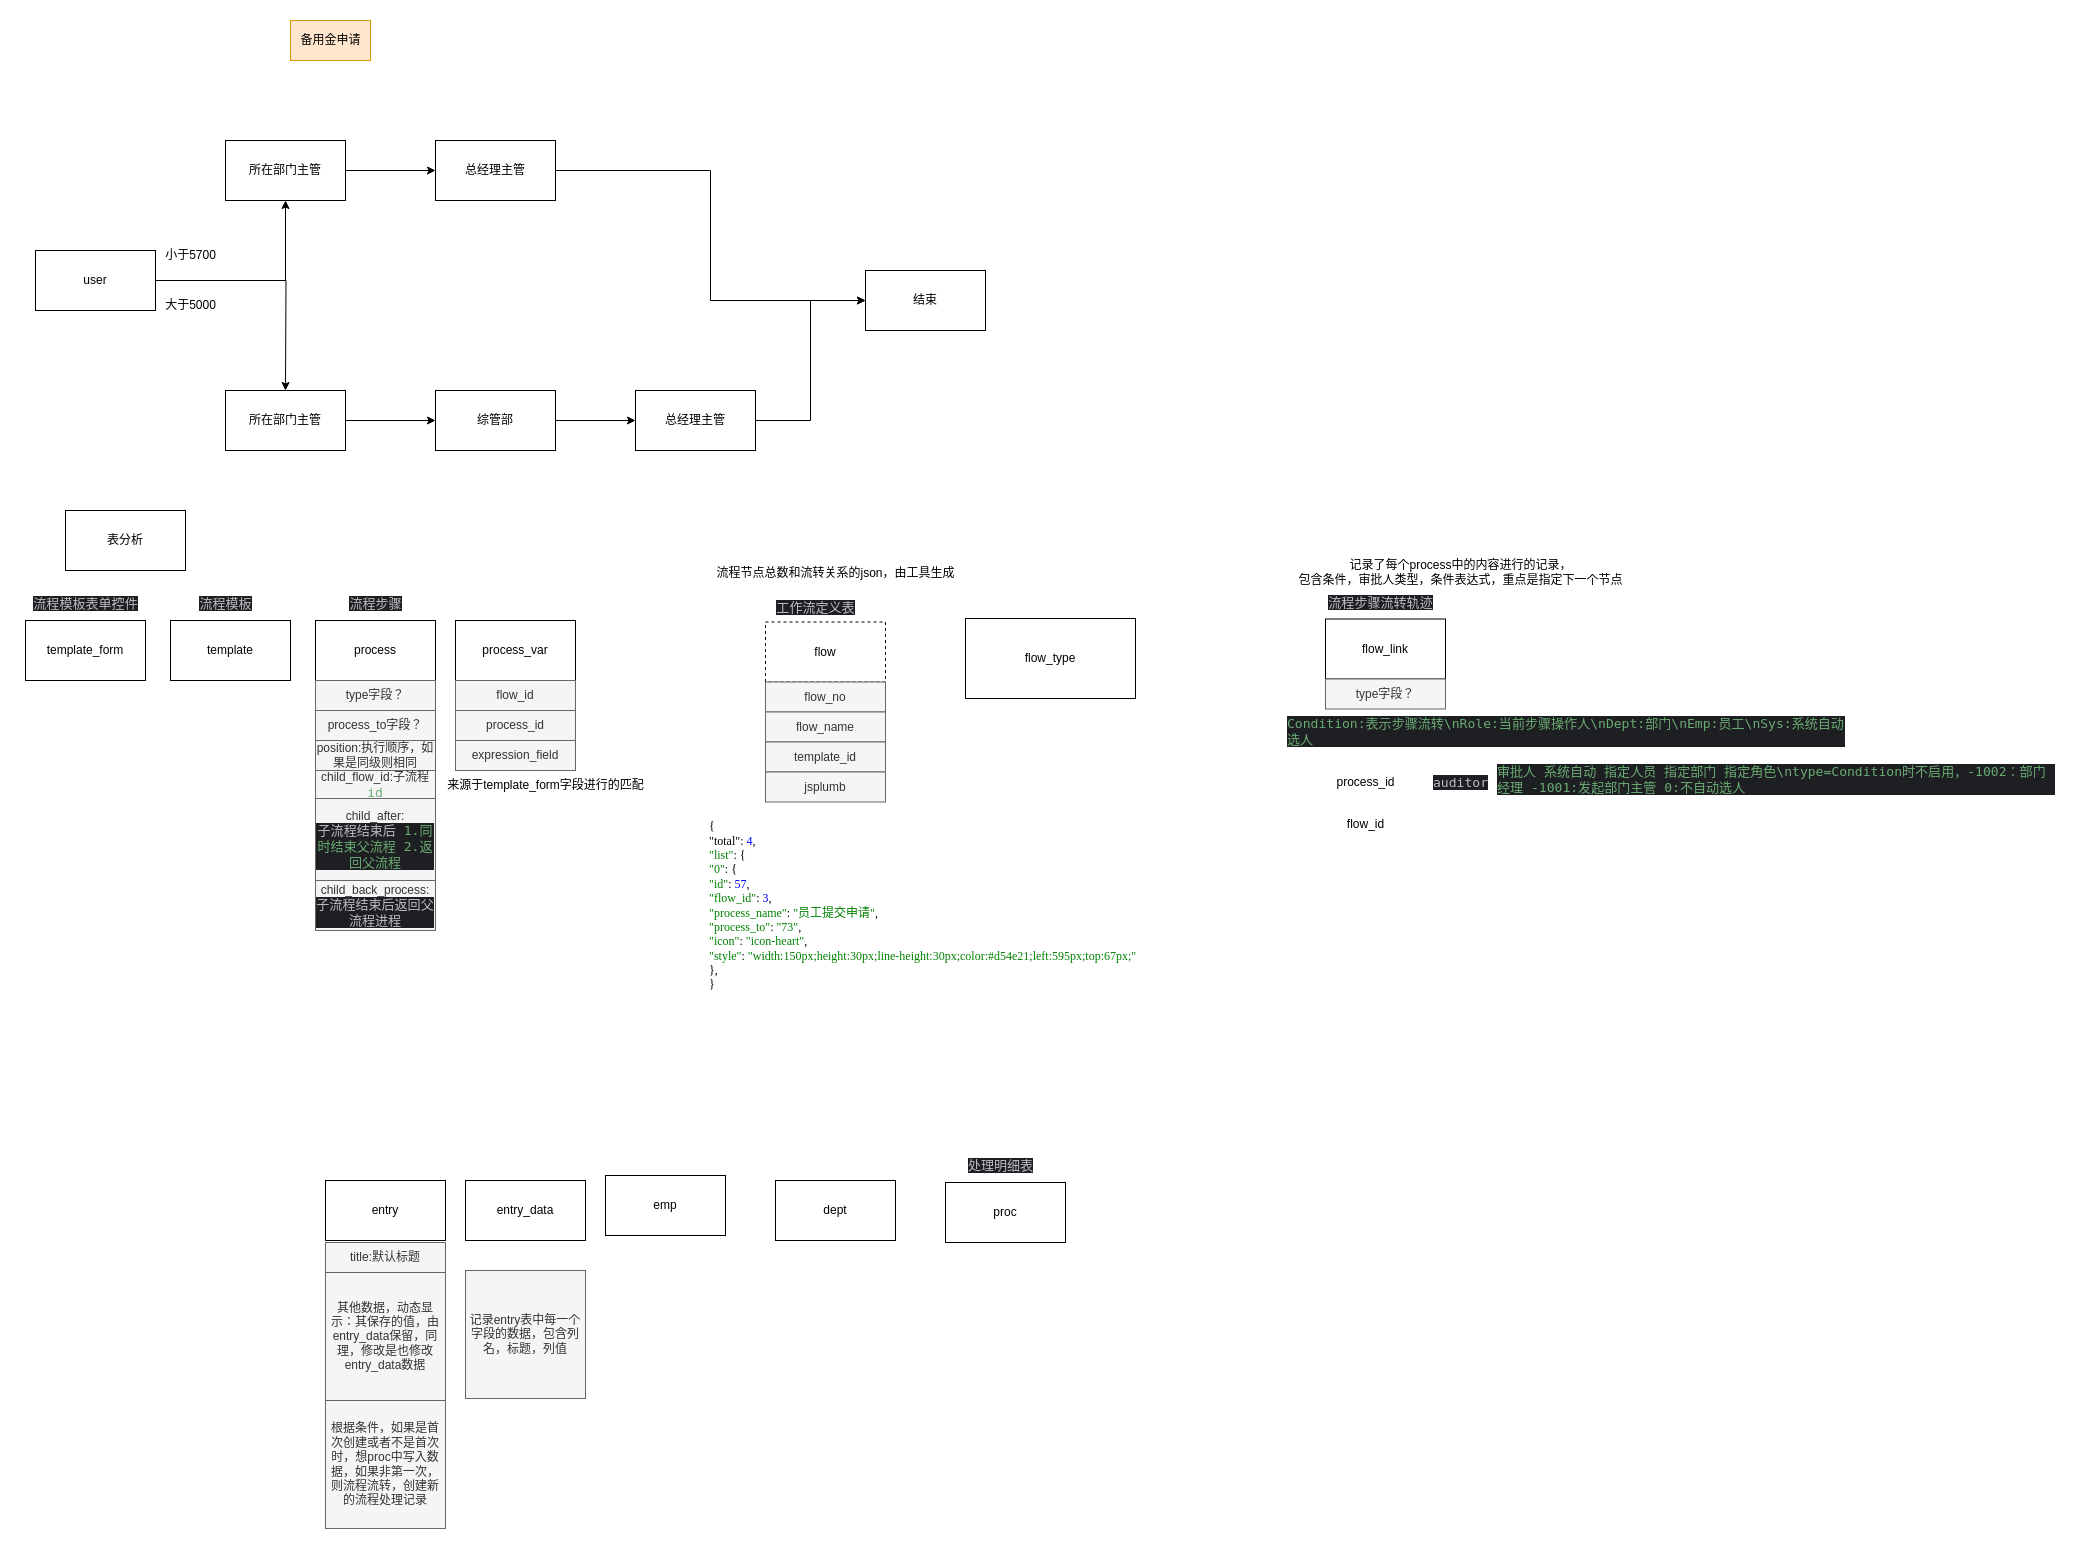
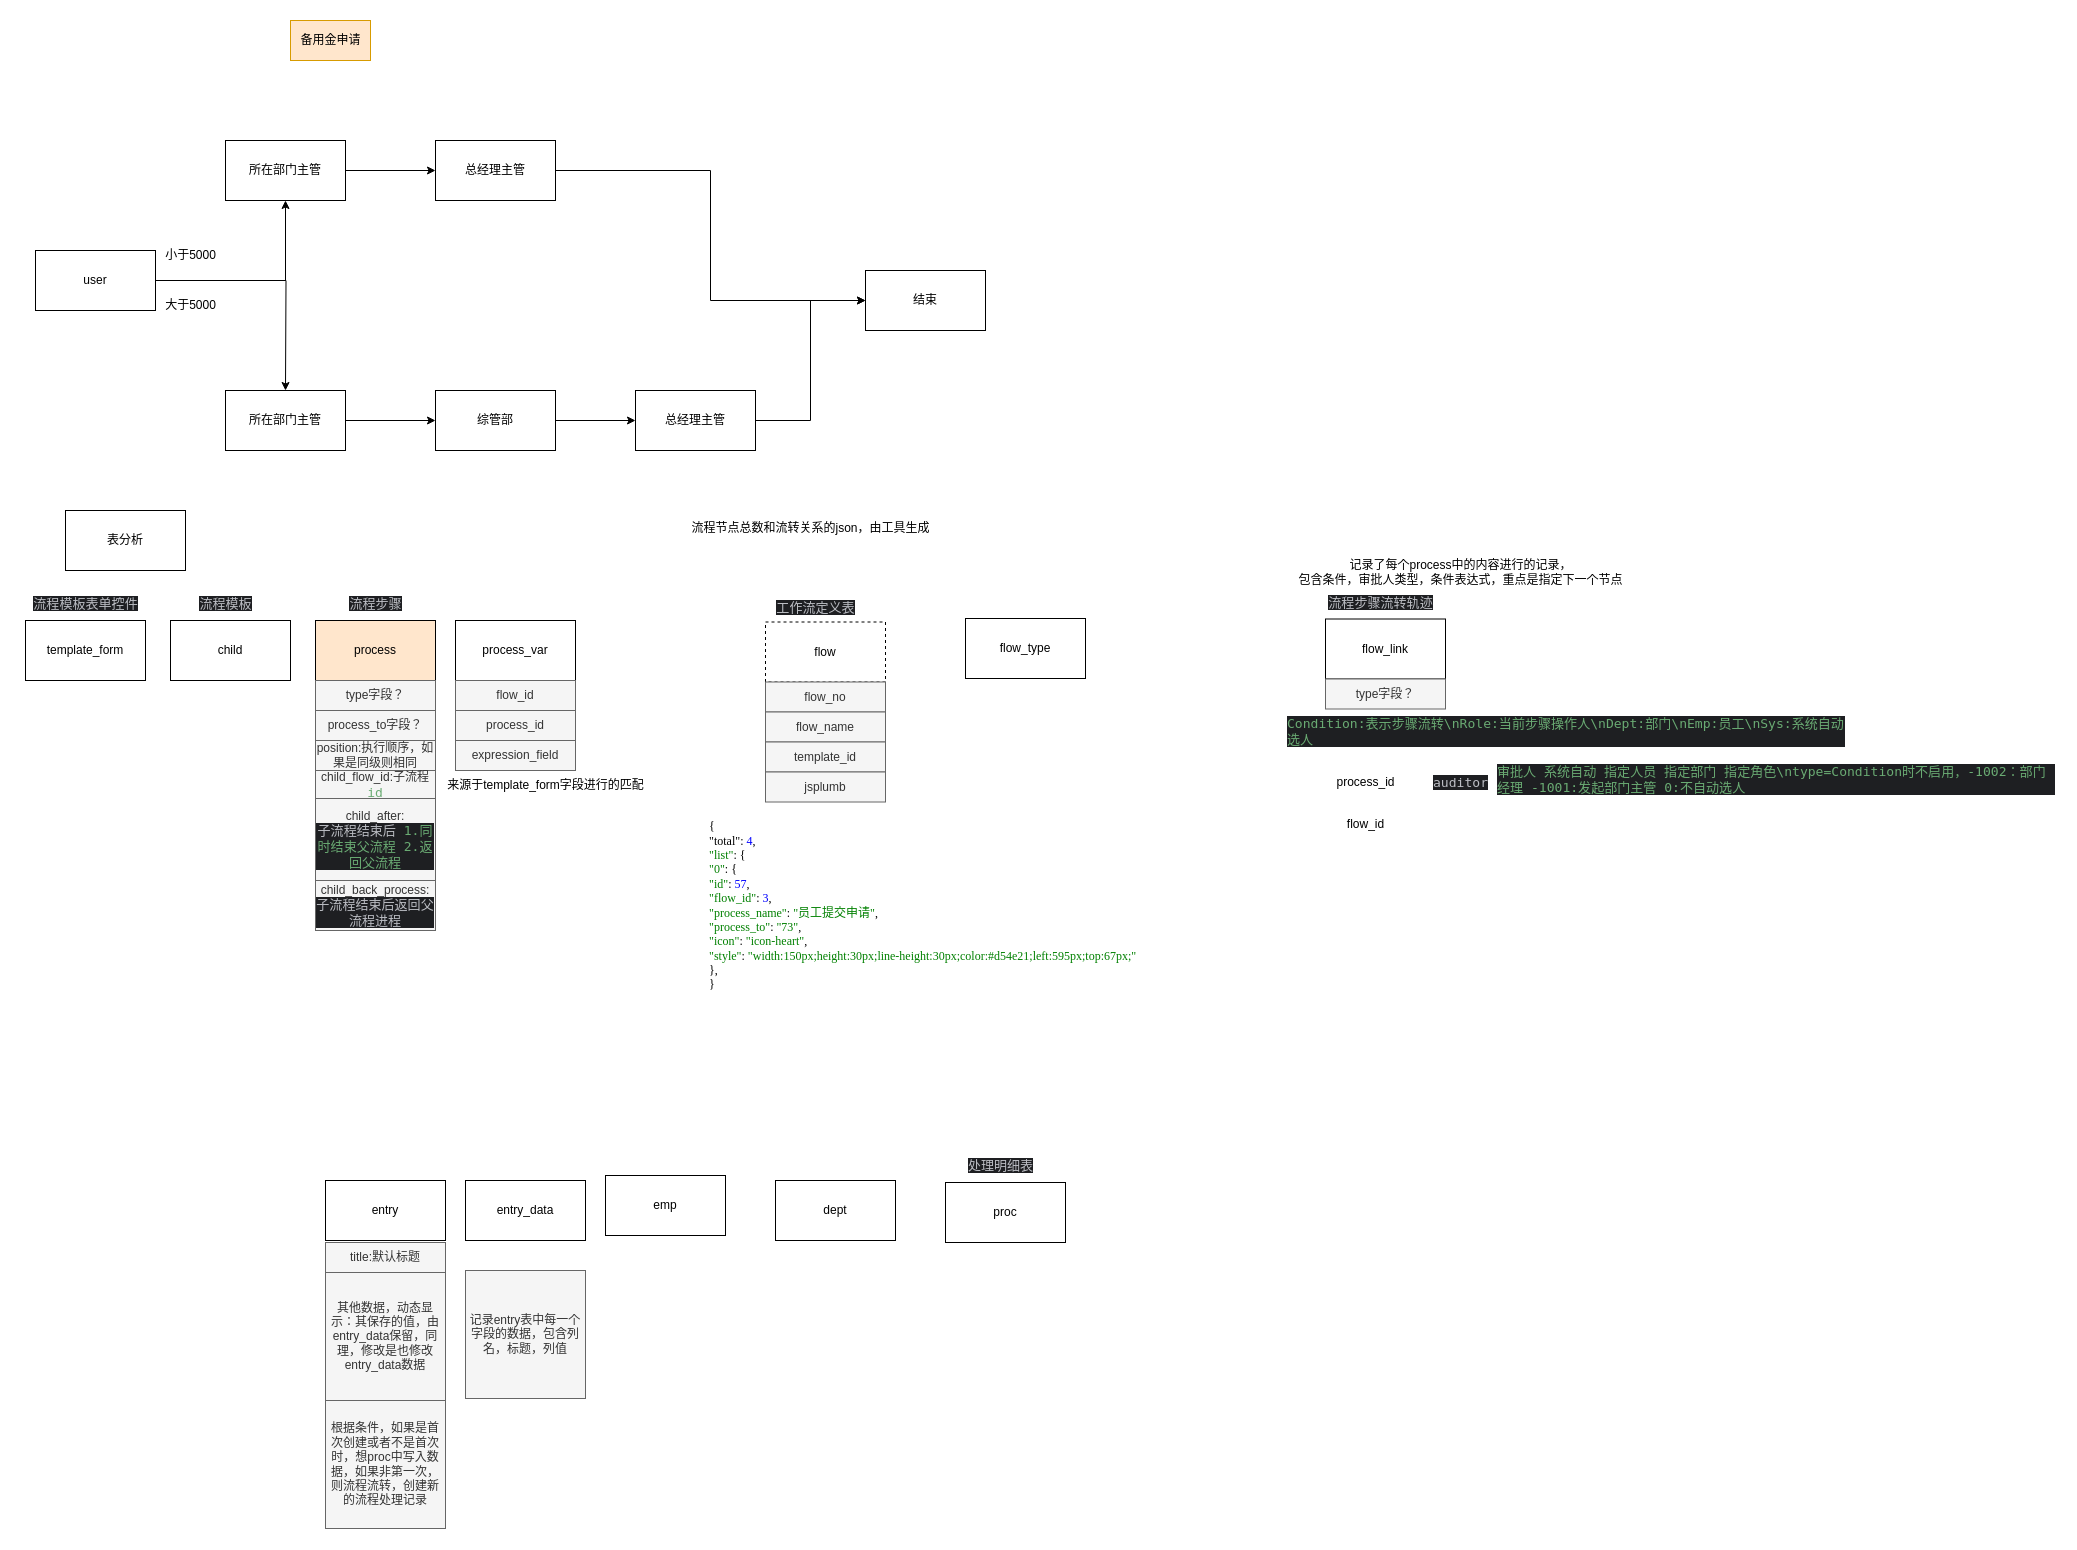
node "小于5700": label "小于5700" -> "小于5000"
node "流程节点总数和流转关系的json，由工具生成": moved (836, 574) -> (811, 529)
node "template": label "template" -> "child"
node "process": fillcolor #ffffff -> #ffe6cc
node "flow_type": size 170x80 -> 120x60
